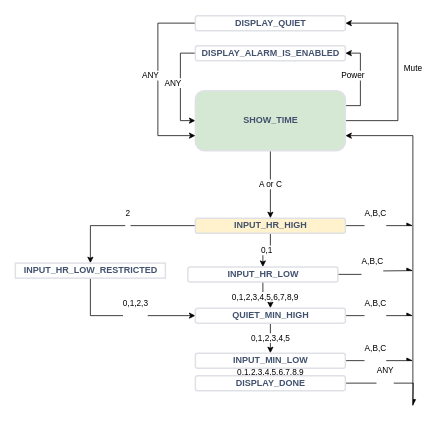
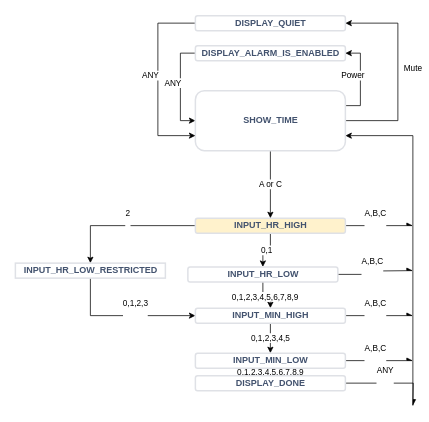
node "SHOW_TIME": fillcolor #d5e8d4 -> #ffffff
node "QUIET_MIN_HIGH": label "QUIET_MIN_HIGH" -> "INPUT_MIN_HIGH"
